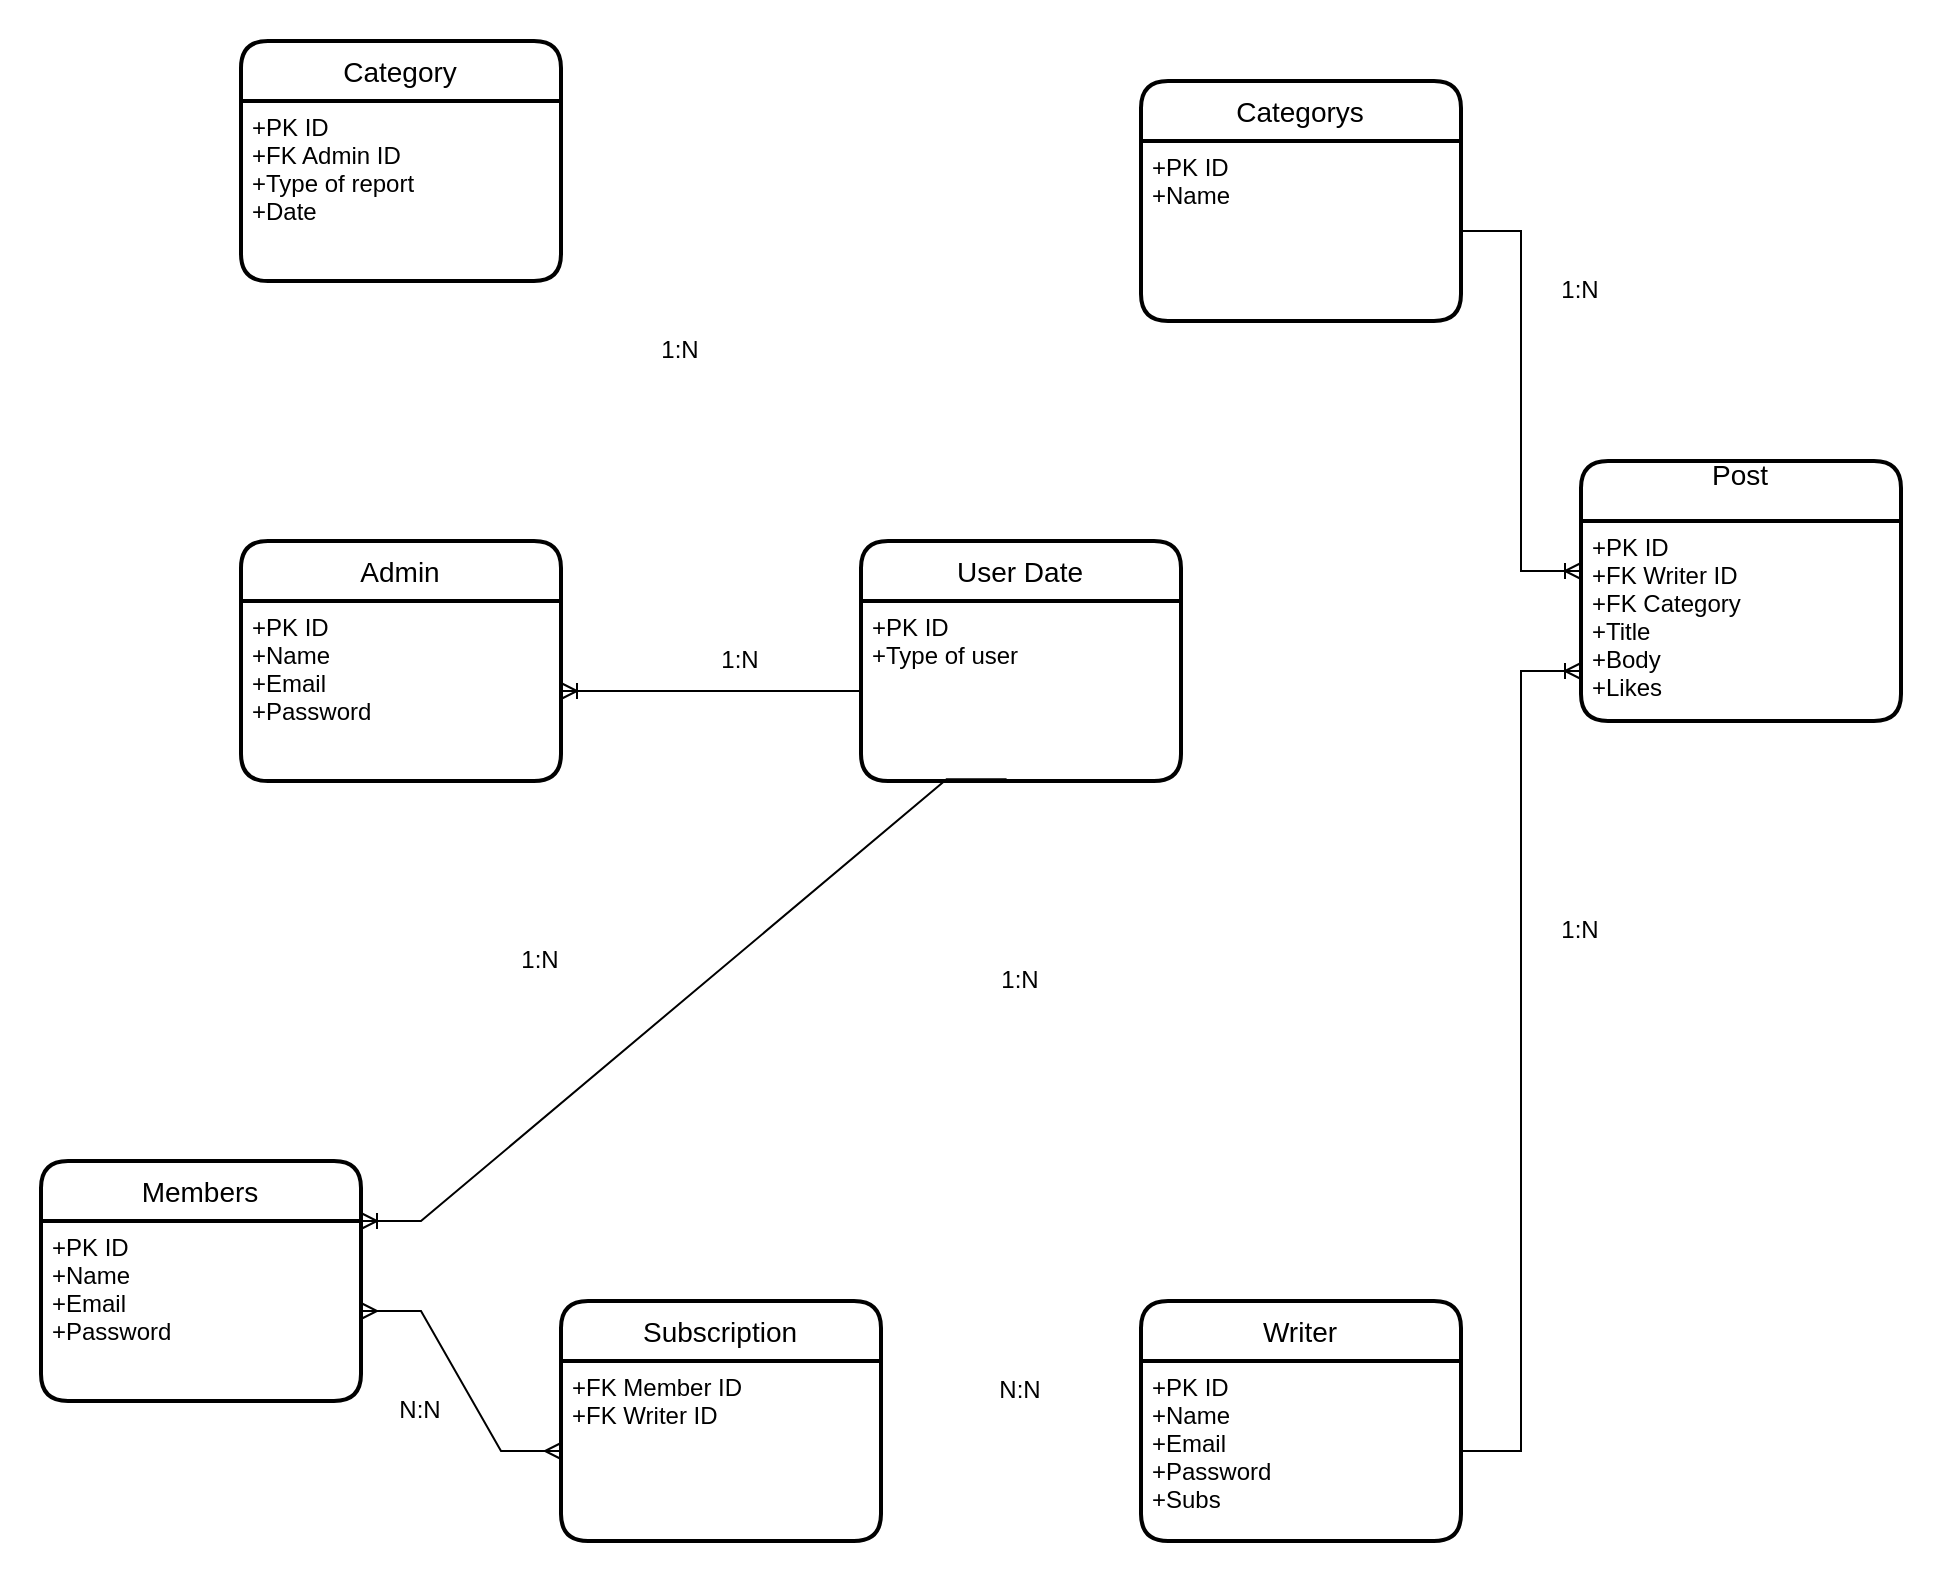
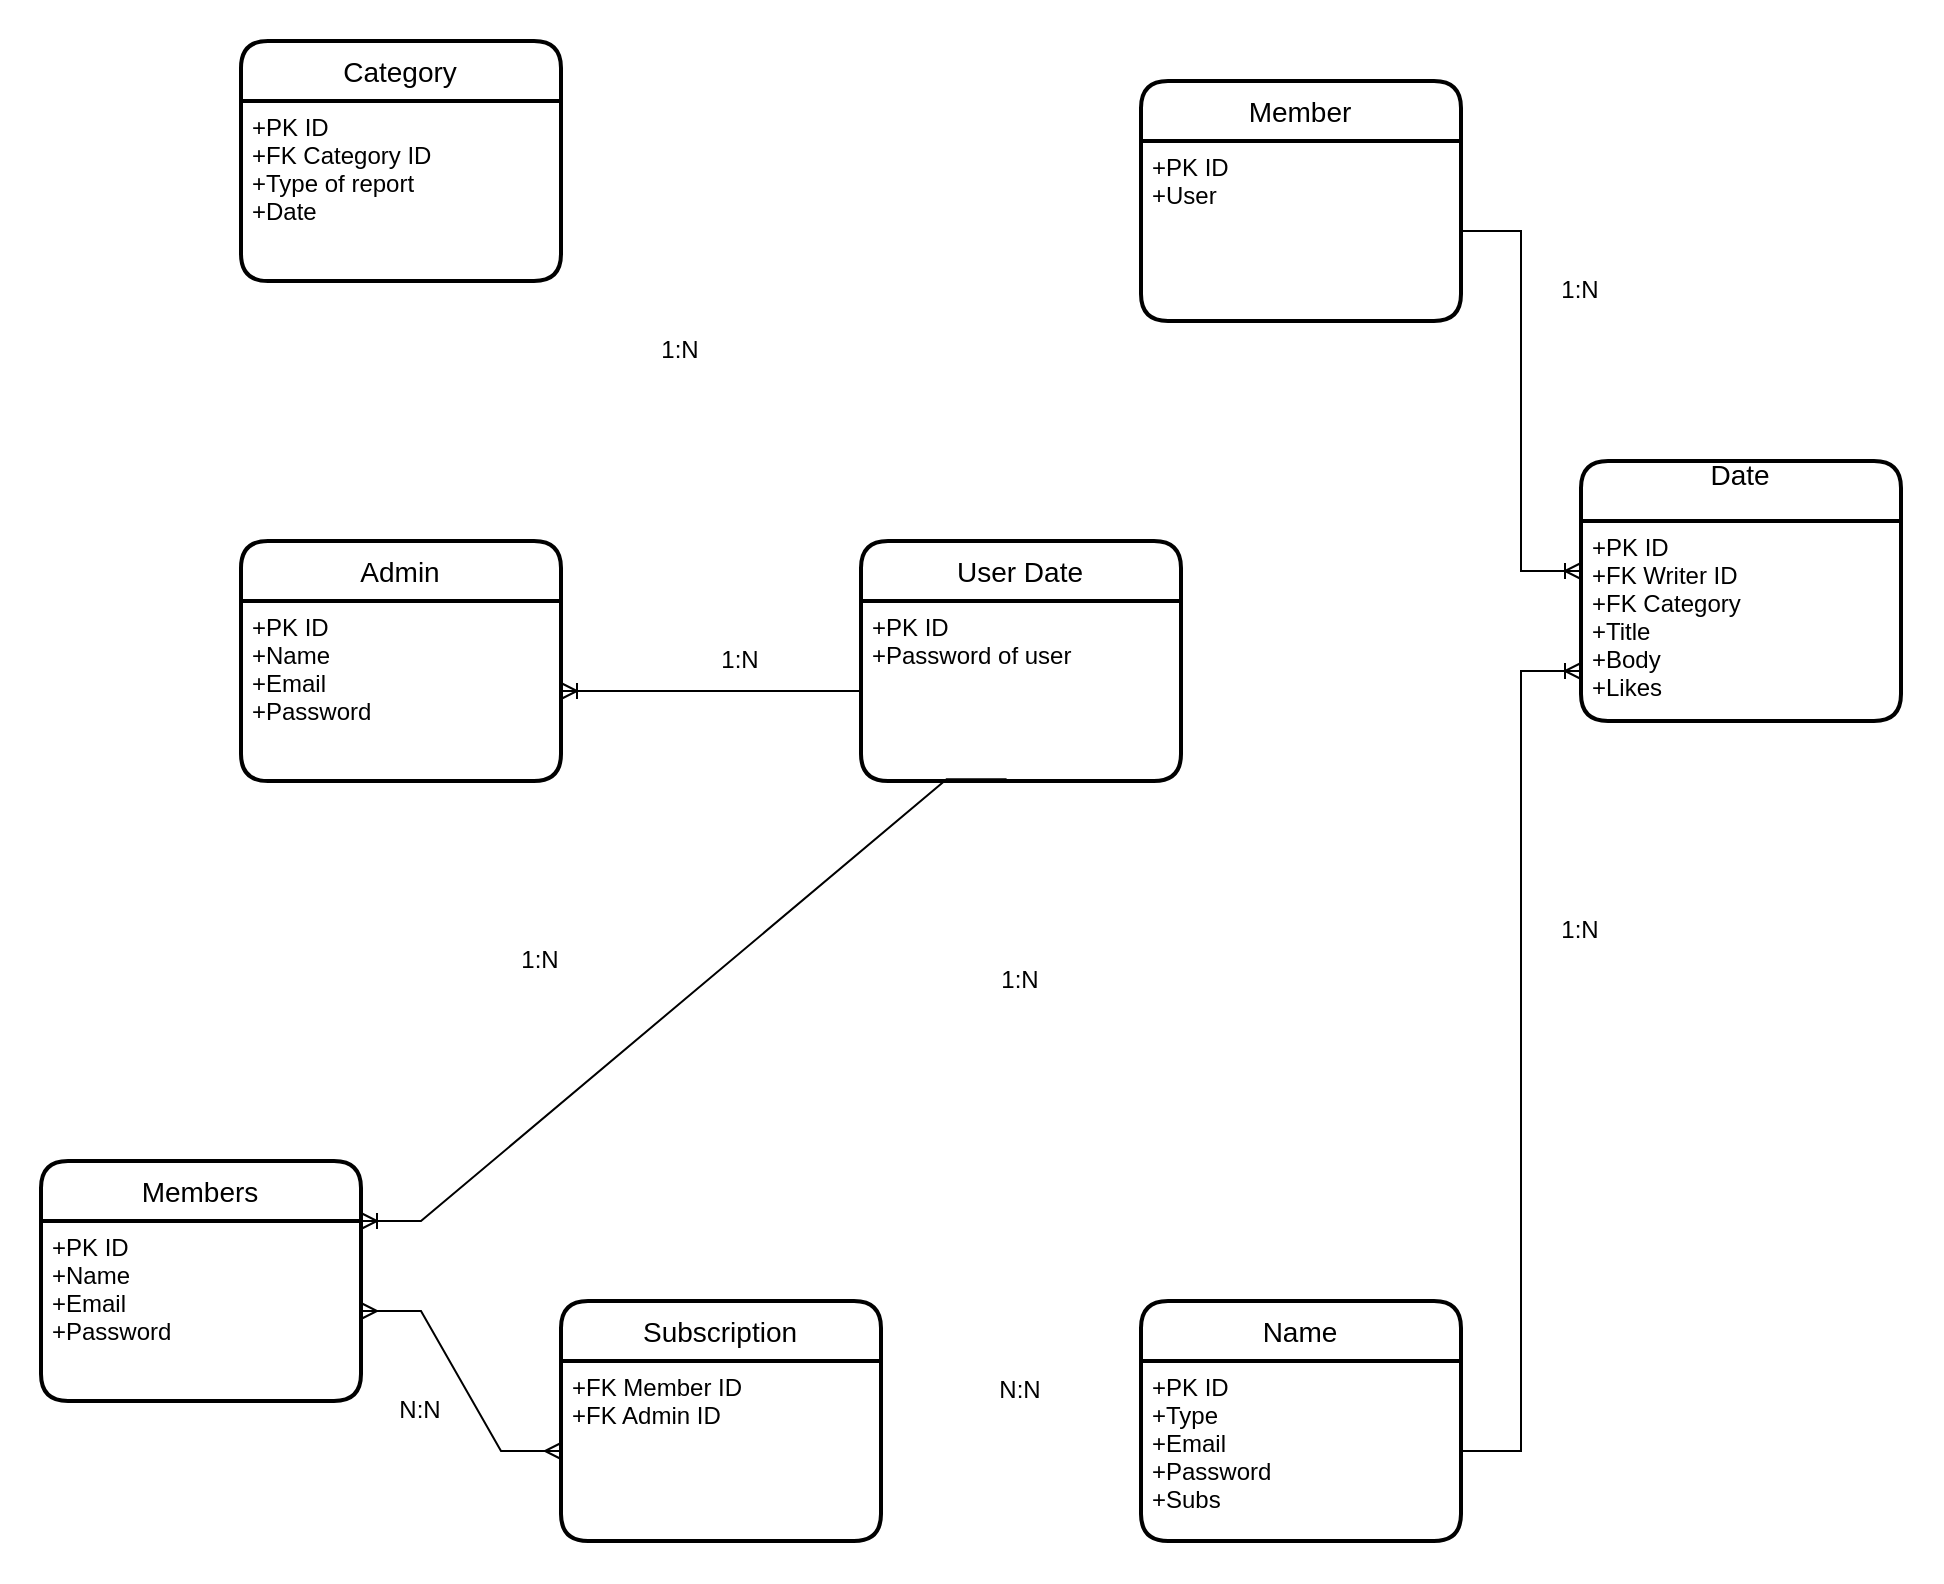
node "Categorys": label "Categorys" -> "Member"
node "+PK ID +FK Admin ID +Type of report +Date": label "+PK ID +FK Admin ID +Type of report +Date" -> "+PK ID +FK Category ID +Type of report +Date"
node "+PK ID +Name": label "+PK ID +Name" -> "+PK ID +User"
node "Post": label "Post" -> "Date"
node "+PK ID +Type of user": label "+PK ID +Type of user" -> "+PK ID +Password of user"
node "Writer": label "Writer" -> "Name"
node "+FK Member ID +FK Writer ID": label "+FK Member ID +FK Writer ID" -> "+FK Member ID +FK Admin ID"
node "+PK ID +Name +Email +Password +Subs": label "+PK ID +Name +Email +Password +Subs" -> "+PK ID +Type +Email +Password +Subs"
